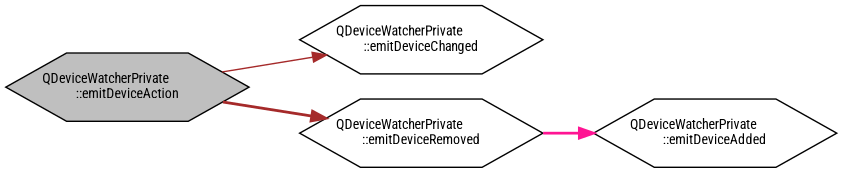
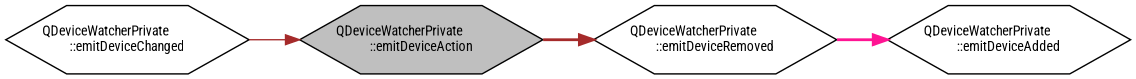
edge "QDeviceWatcherPrivate ::emitDeviceAction" -> "QDeviceWatcherPrivate ::emitDeviceChanged": reversed
